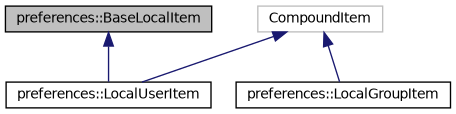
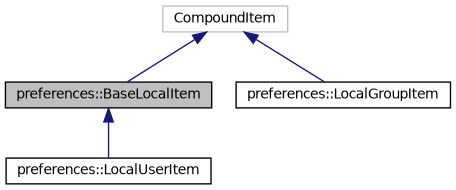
edge "preferences::LocalUserItem" -> "CompoundItem": now "preferences::BaseLocalItem" -> "CompoundItem"
